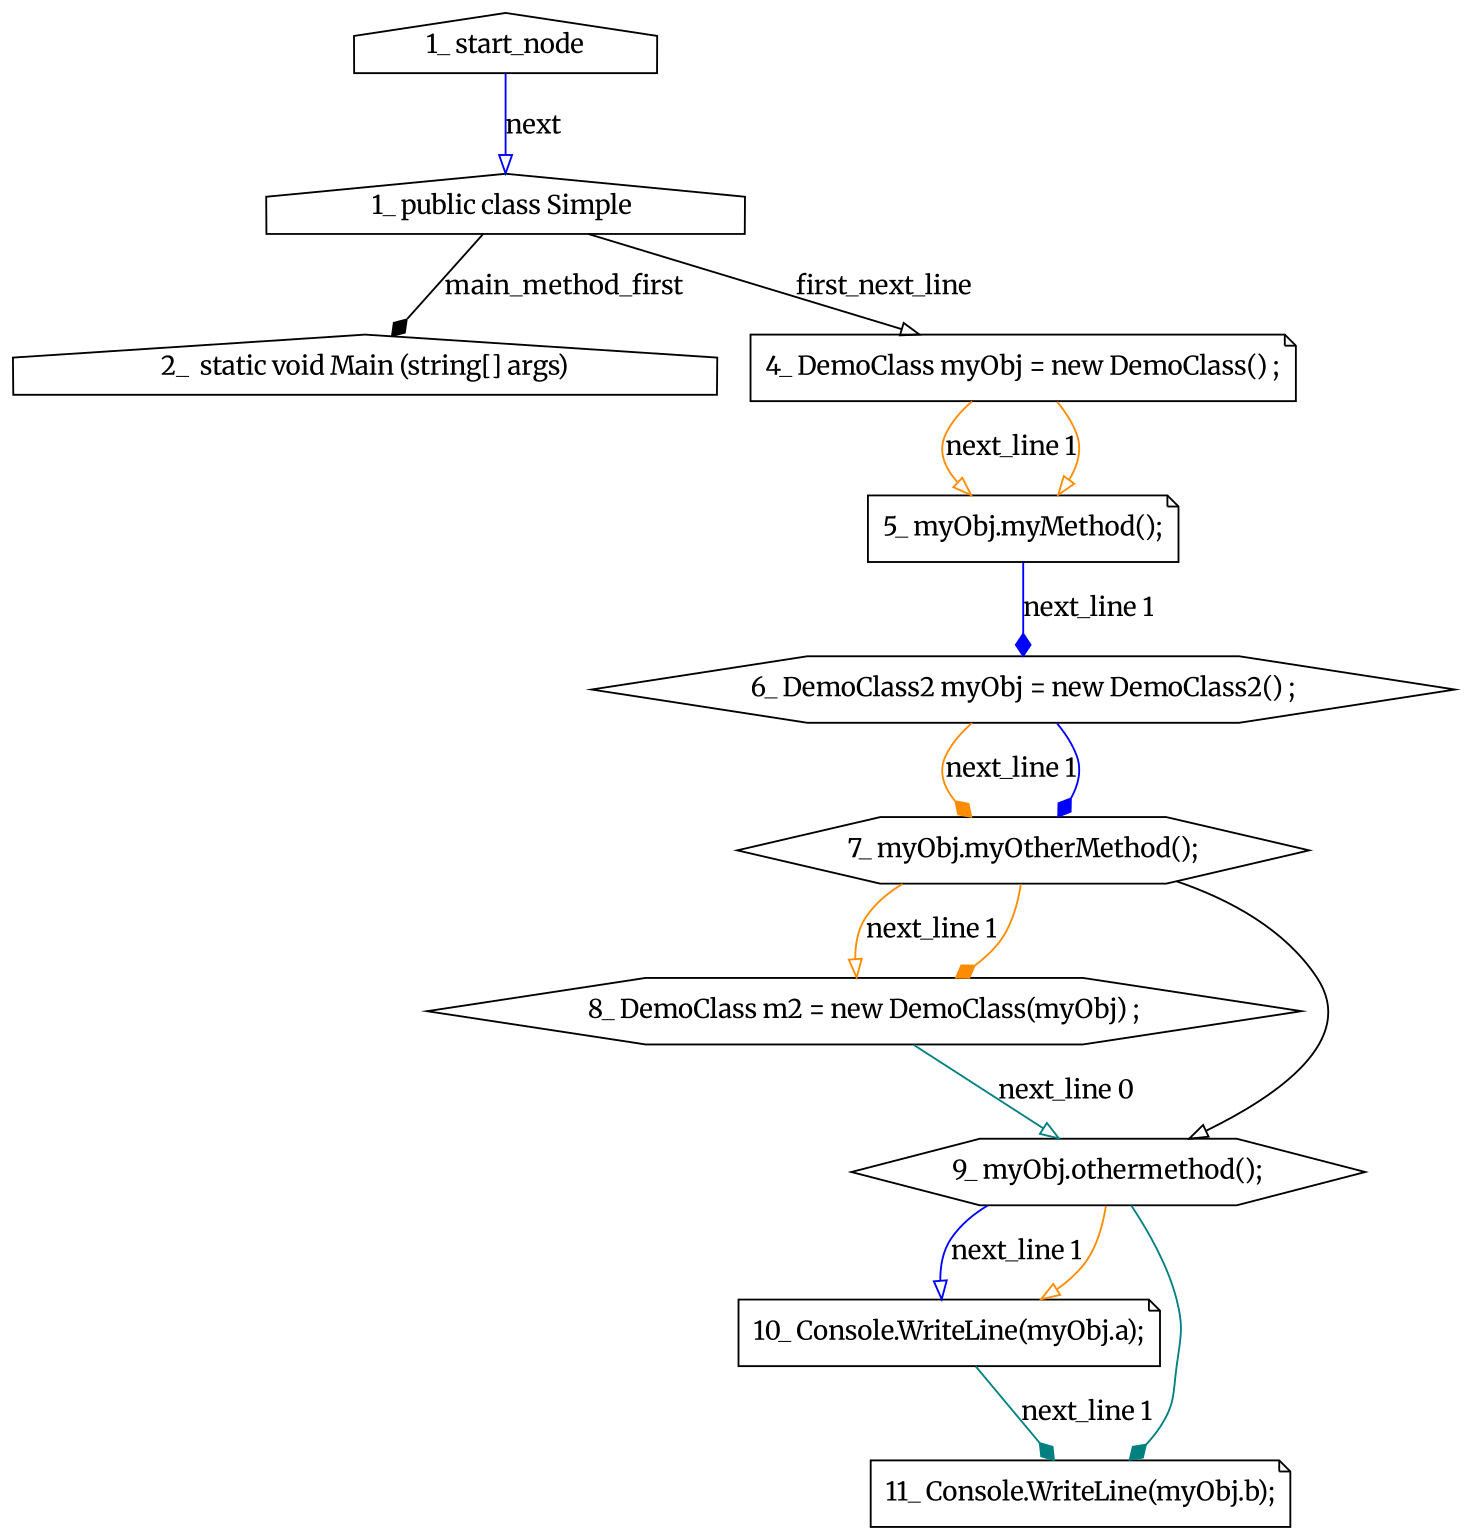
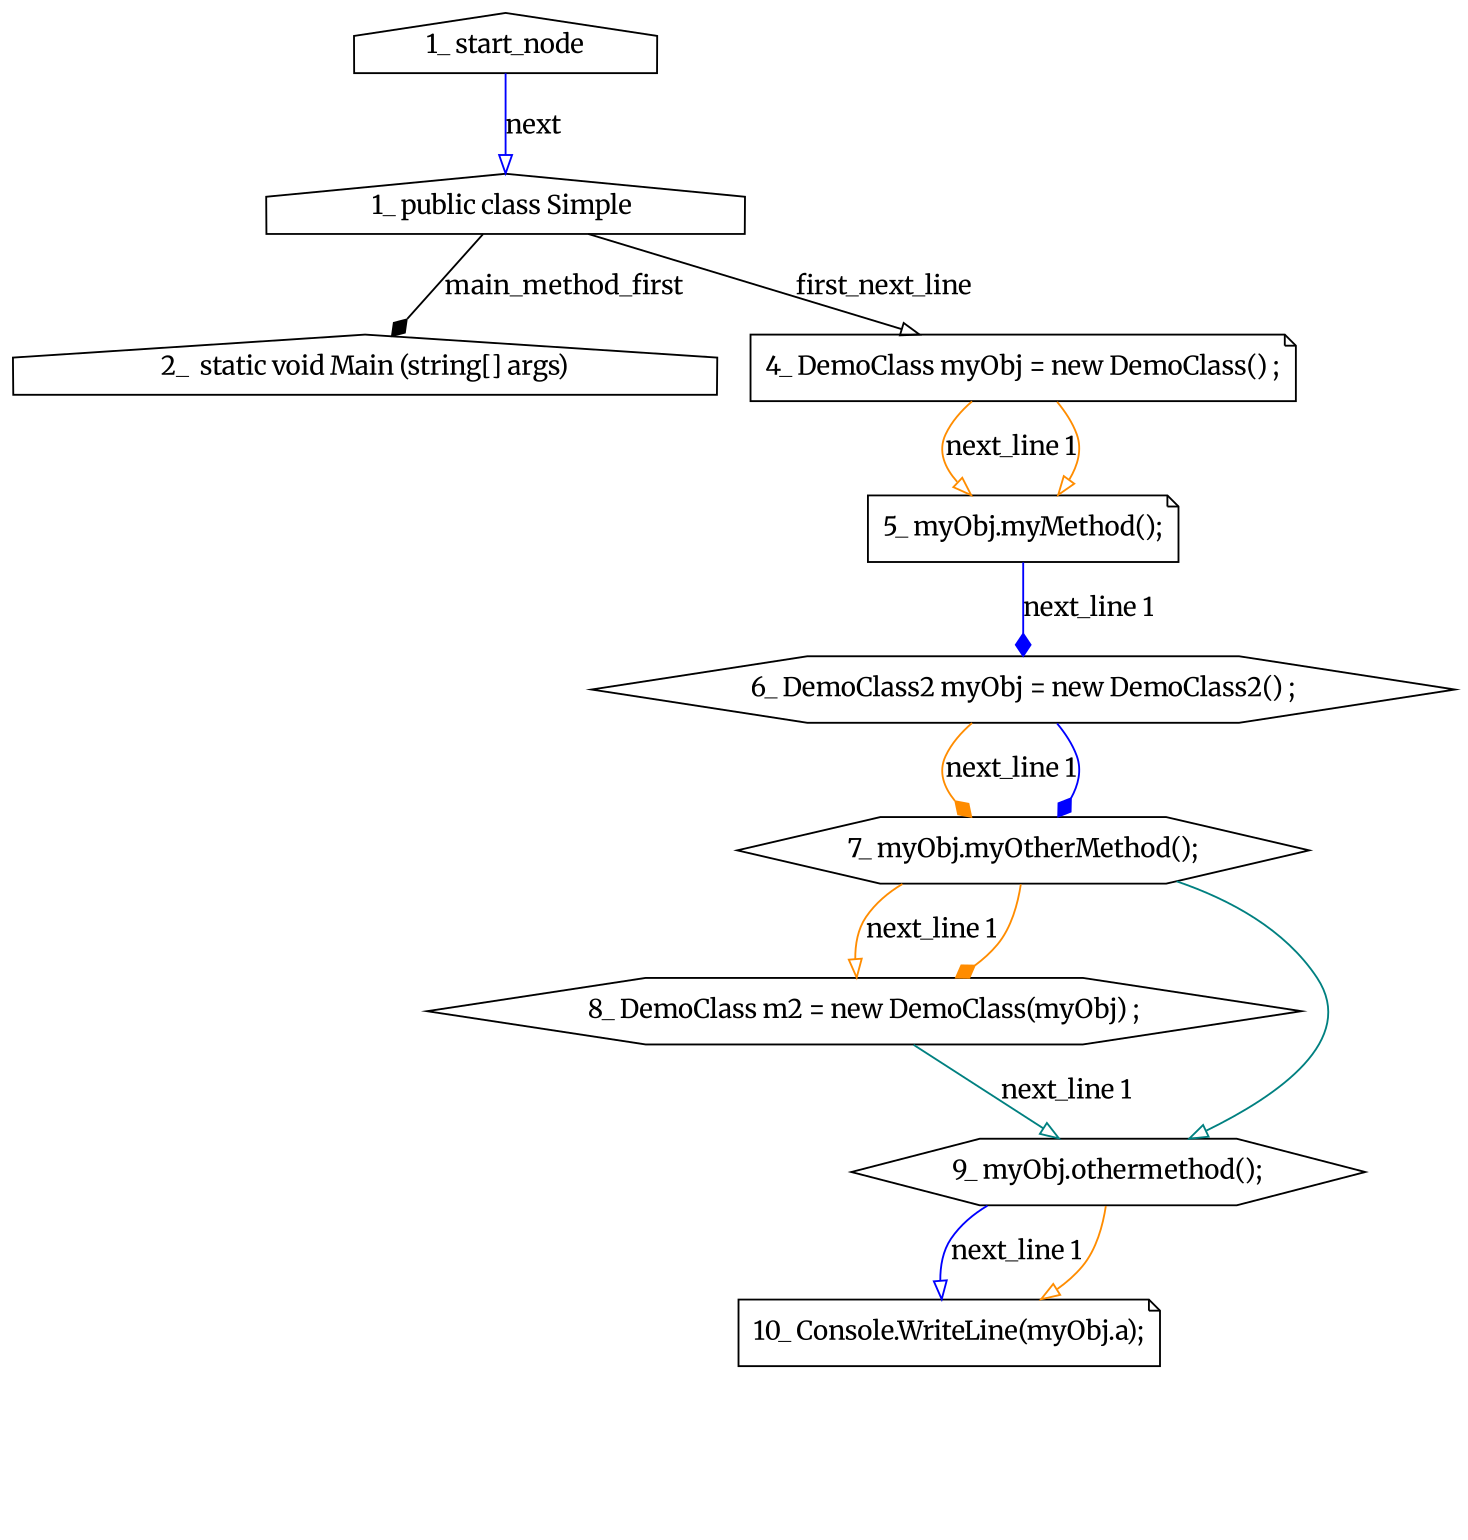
edge "7_ myObj.myOtherMethod();" -> "9_ myObj.othermethod();": color black -> teal
edge "8_ DemoClass m2 = new DemoClass(myObj) ;" -> "9_ myObj.othermethod();": label "next_line 0" -> "next_line 1"
node "11_ Console.WriteLine(myObj.b);": removed
